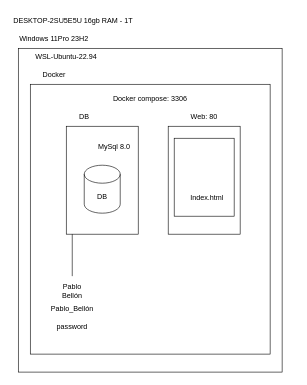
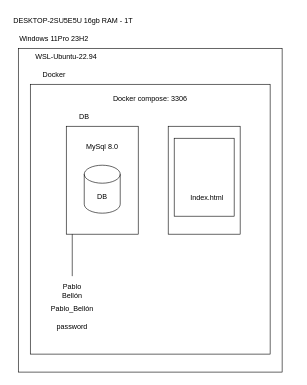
node "Web: 80": removed
node "MySql 8.0": moved (114, 147) -> (102, 147)
